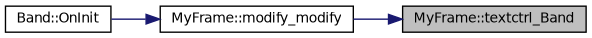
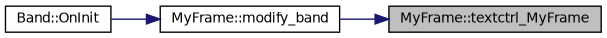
node "MyFrame::modify_modify": label "MyFrame::modify_modify" -> "MyFrame::modify_band"
node "MyFrame::textctrl_Band": label "MyFrame::textctrl_Band" -> "MyFrame::textctrl_MyFrame"
